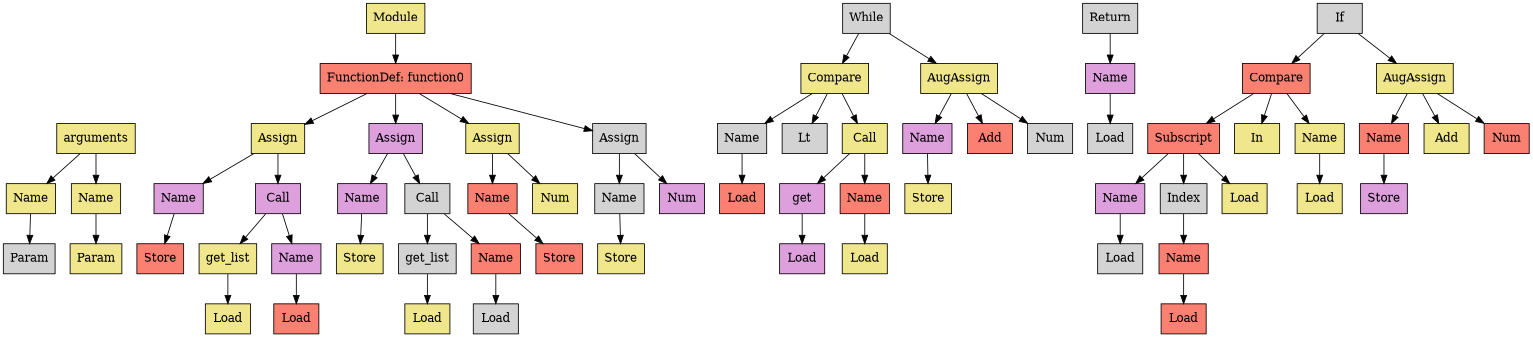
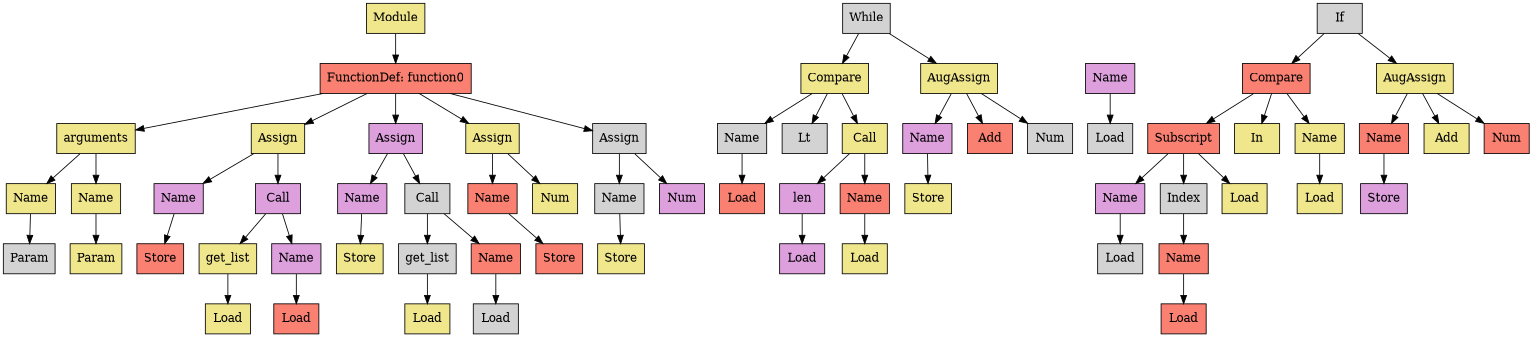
node "Return": removed
edge "FunctionDef: function0" -> "arguments": added
node "get": label "get" -> "len"
